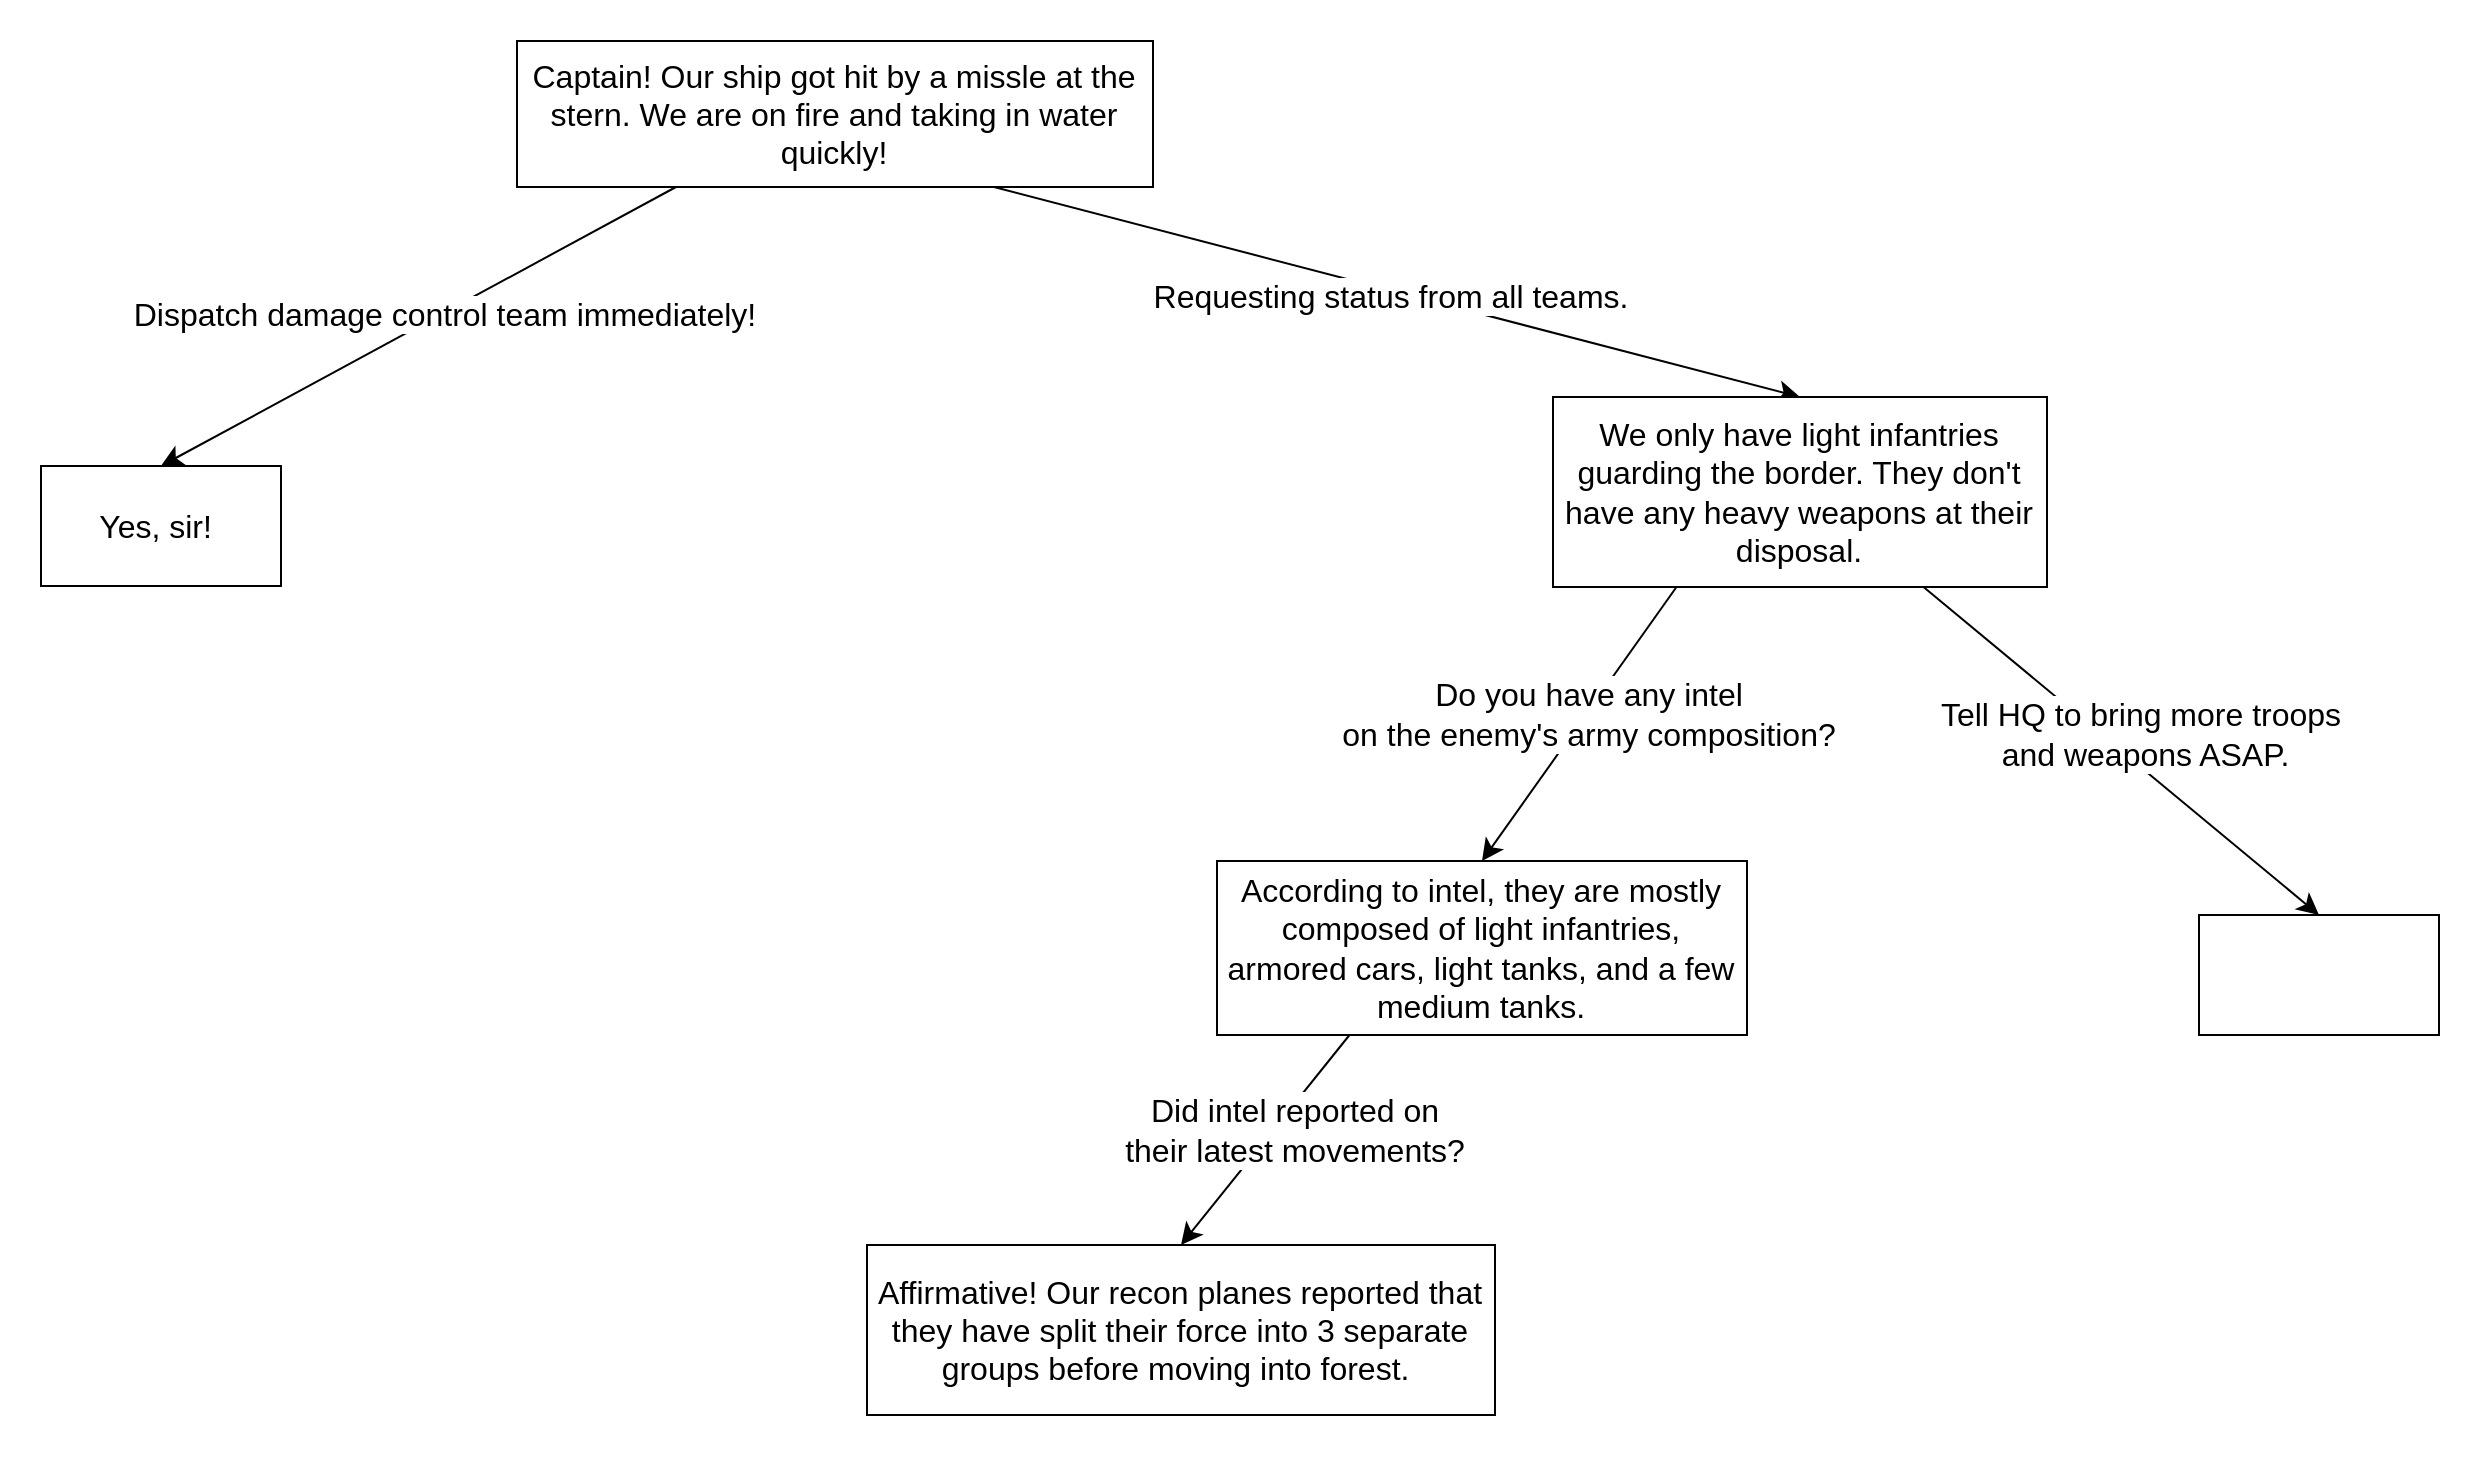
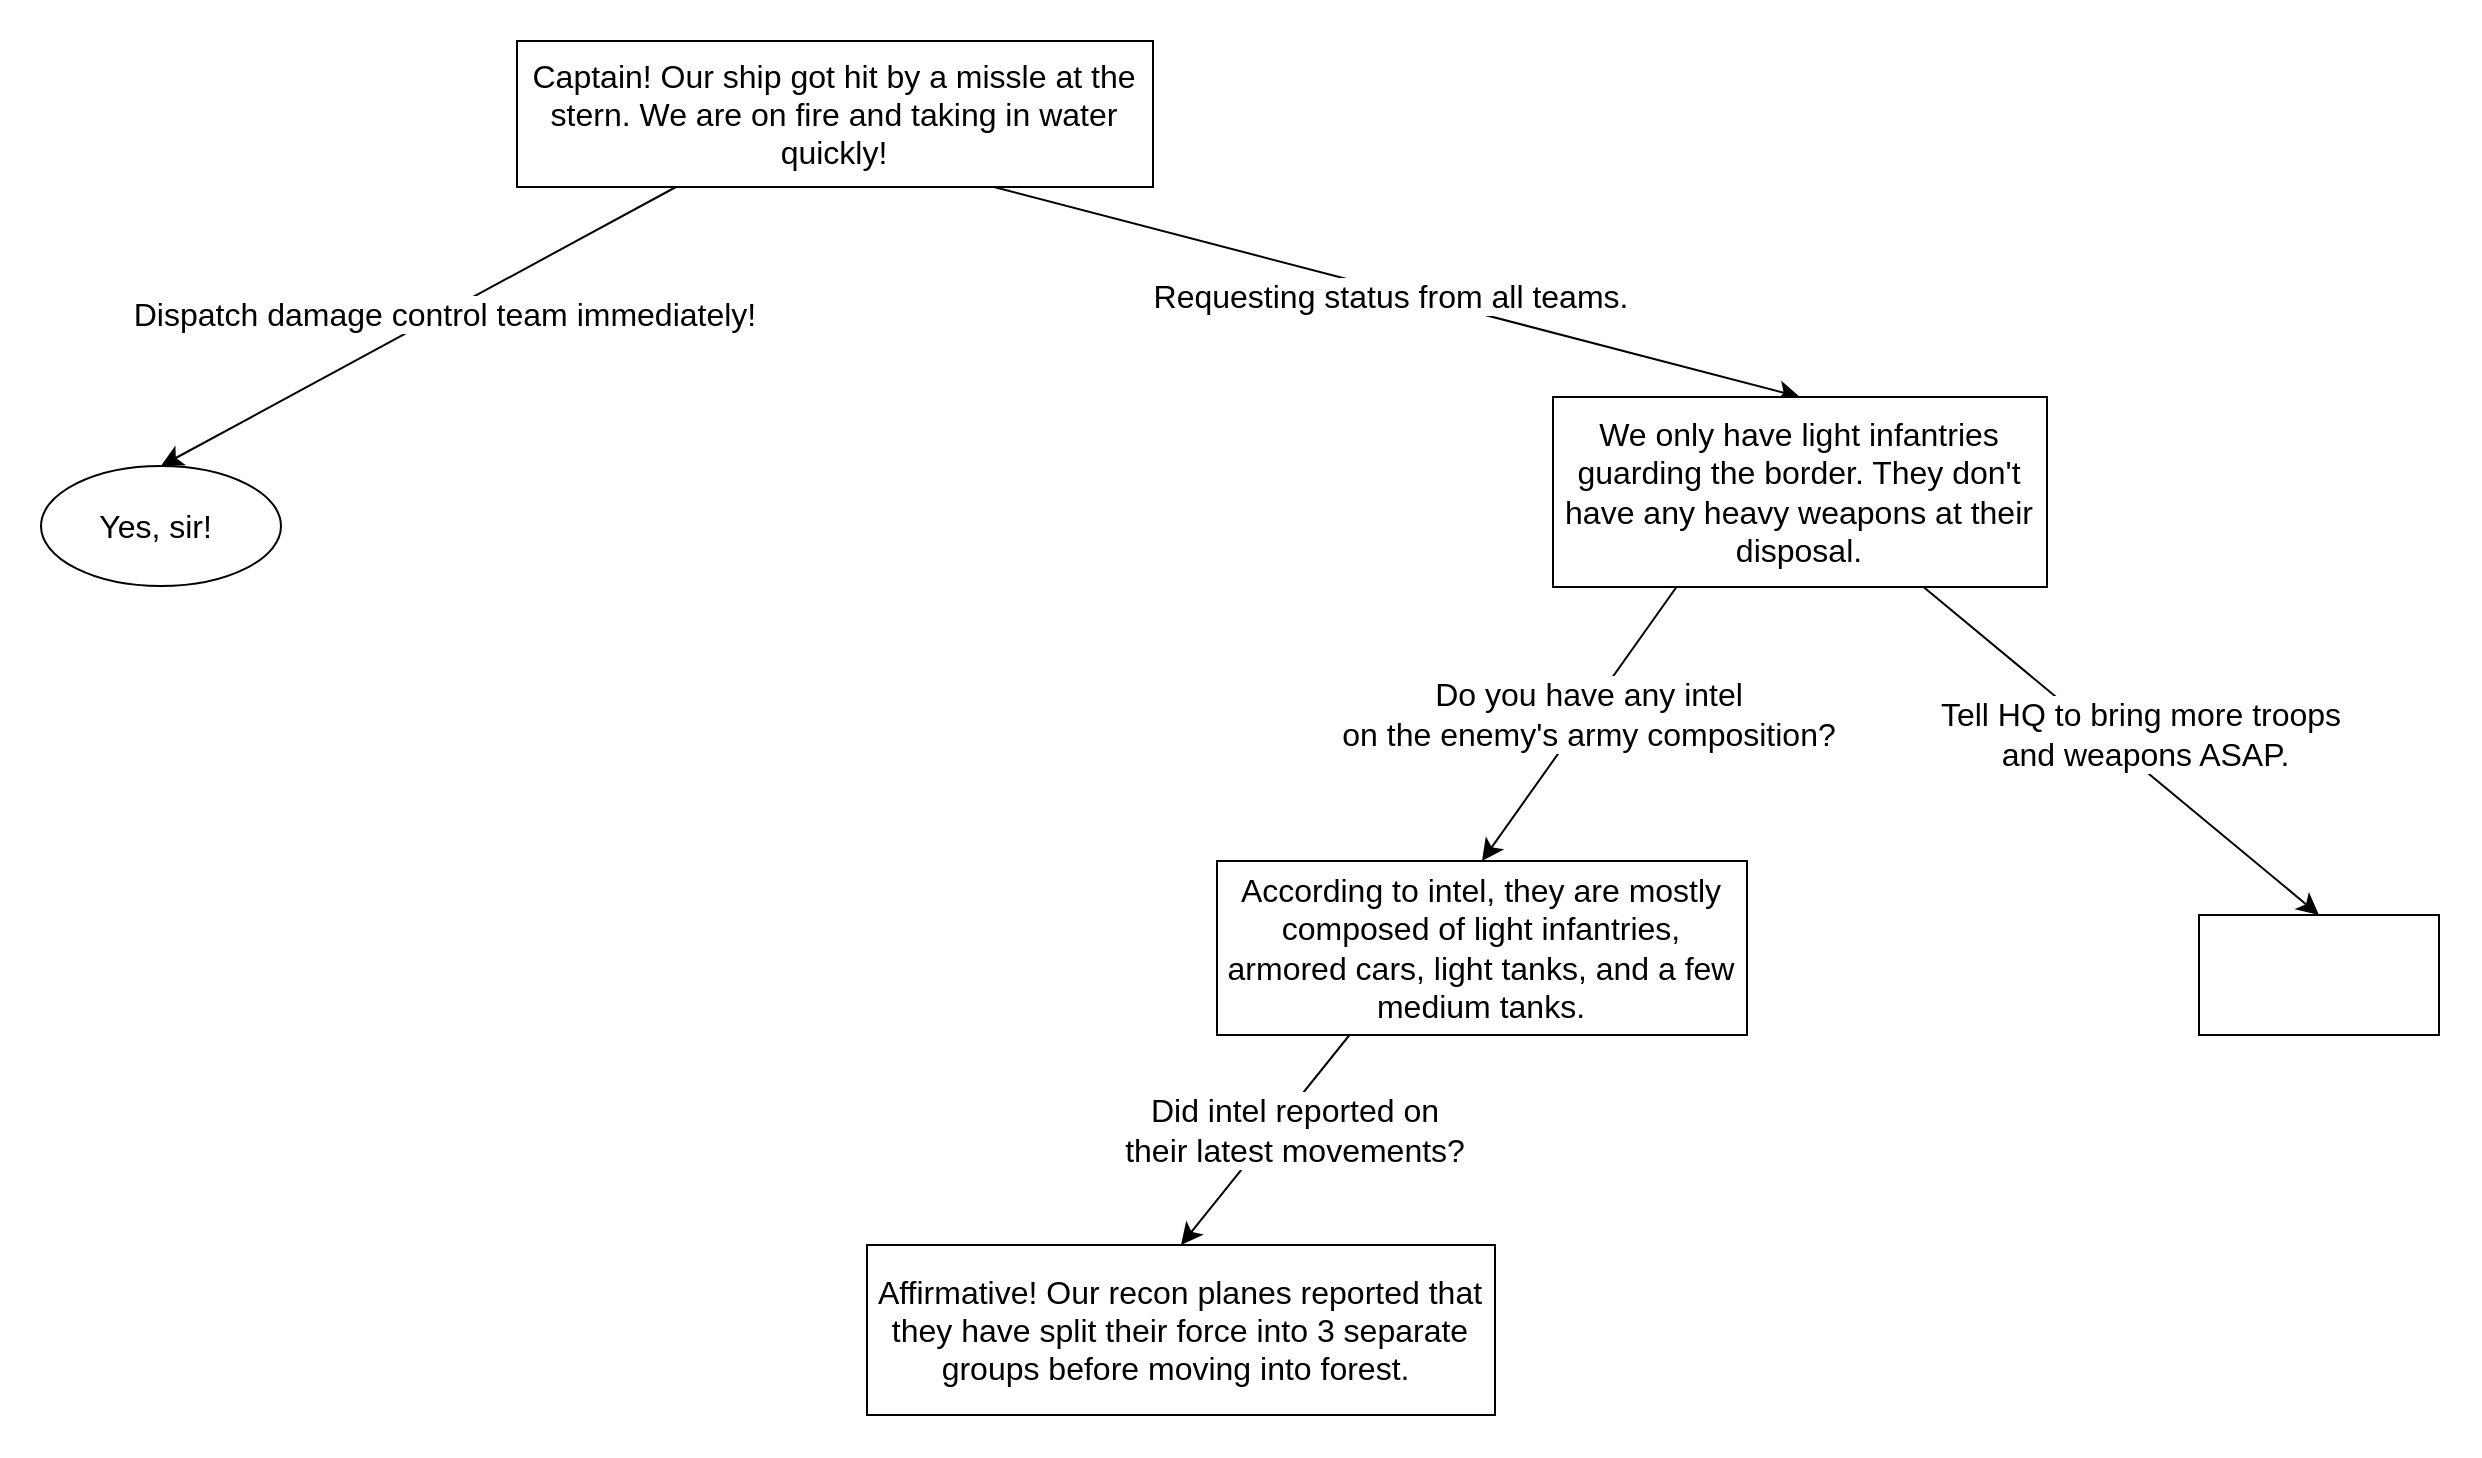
node "Yes, sir!": shape rectangle -> ellipse
